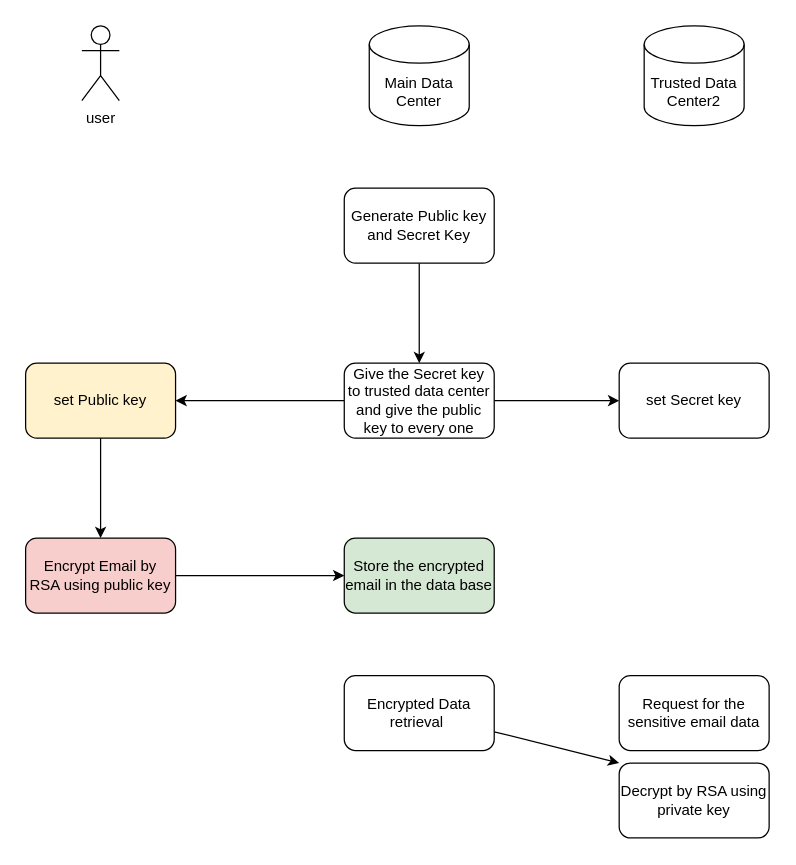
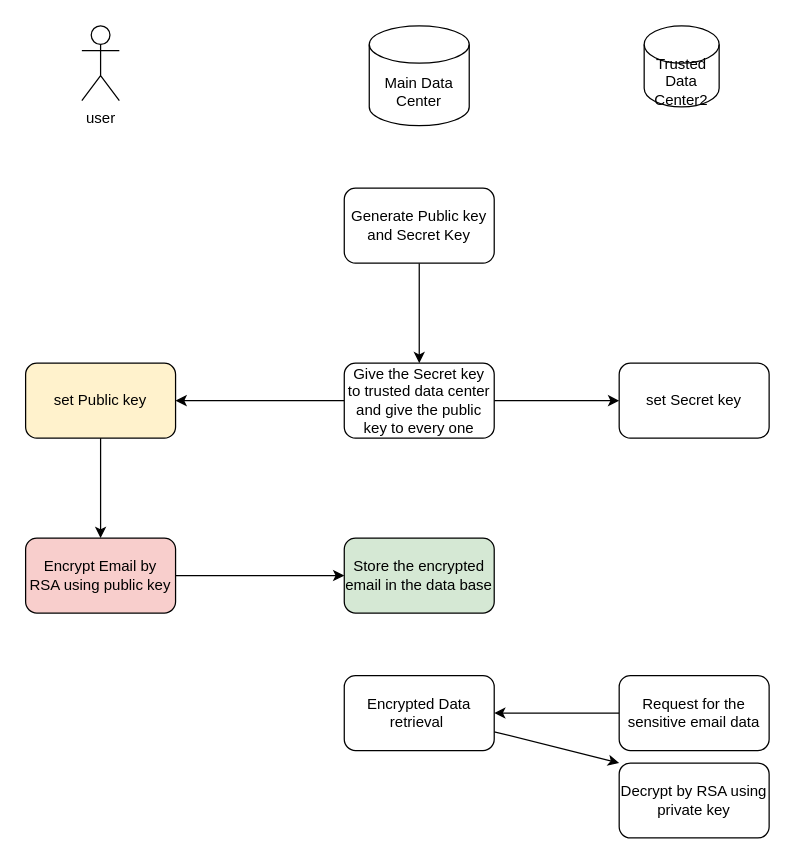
node "Trusted Data Center2": size 100x100 -> 75x81
edge "Request for the sensitive email data" -> "Encrypted Data retrieval": added
